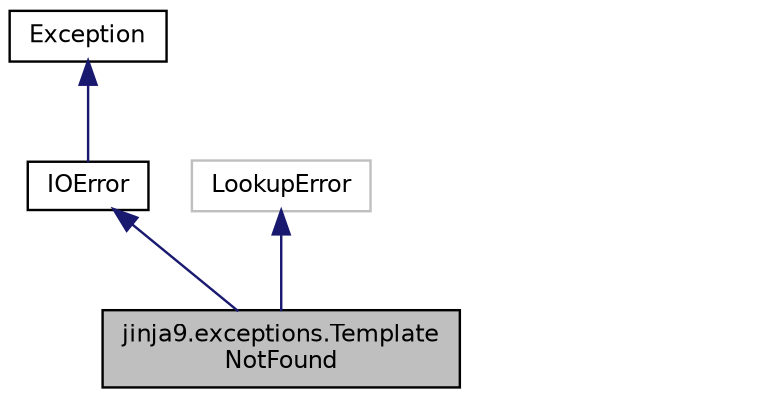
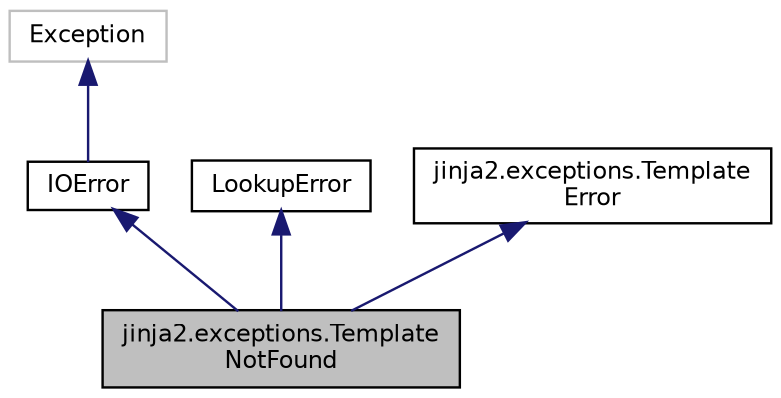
node "Exception": color black -> grey75
node "LookupError": color grey75 -> black
node "jinja2.exceptions.Template Error": added
node "jinja9.exceptions.Template NotFound": label "jinja9.exceptions.Template NotFound" -> "jinja2.exceptions.Template NotFound"
